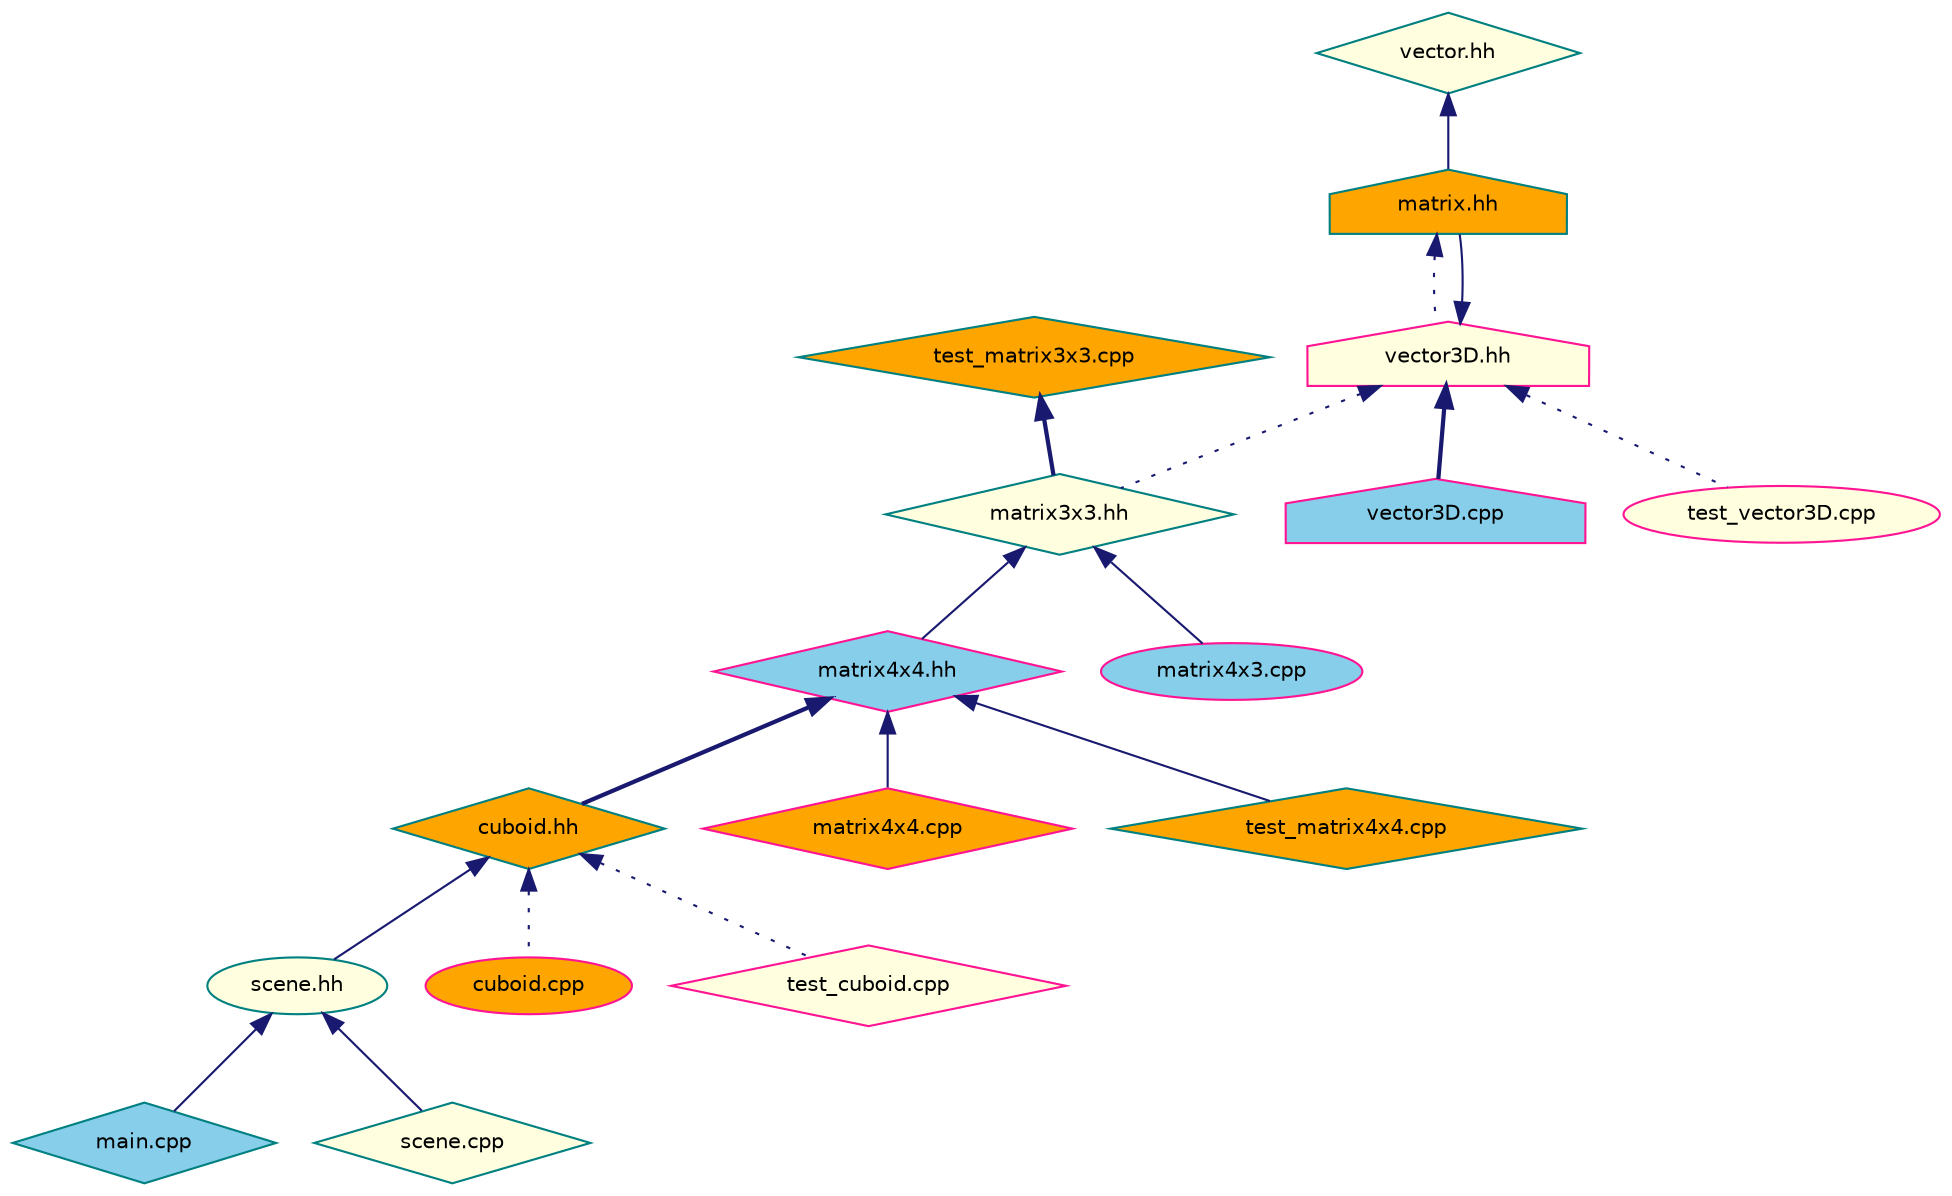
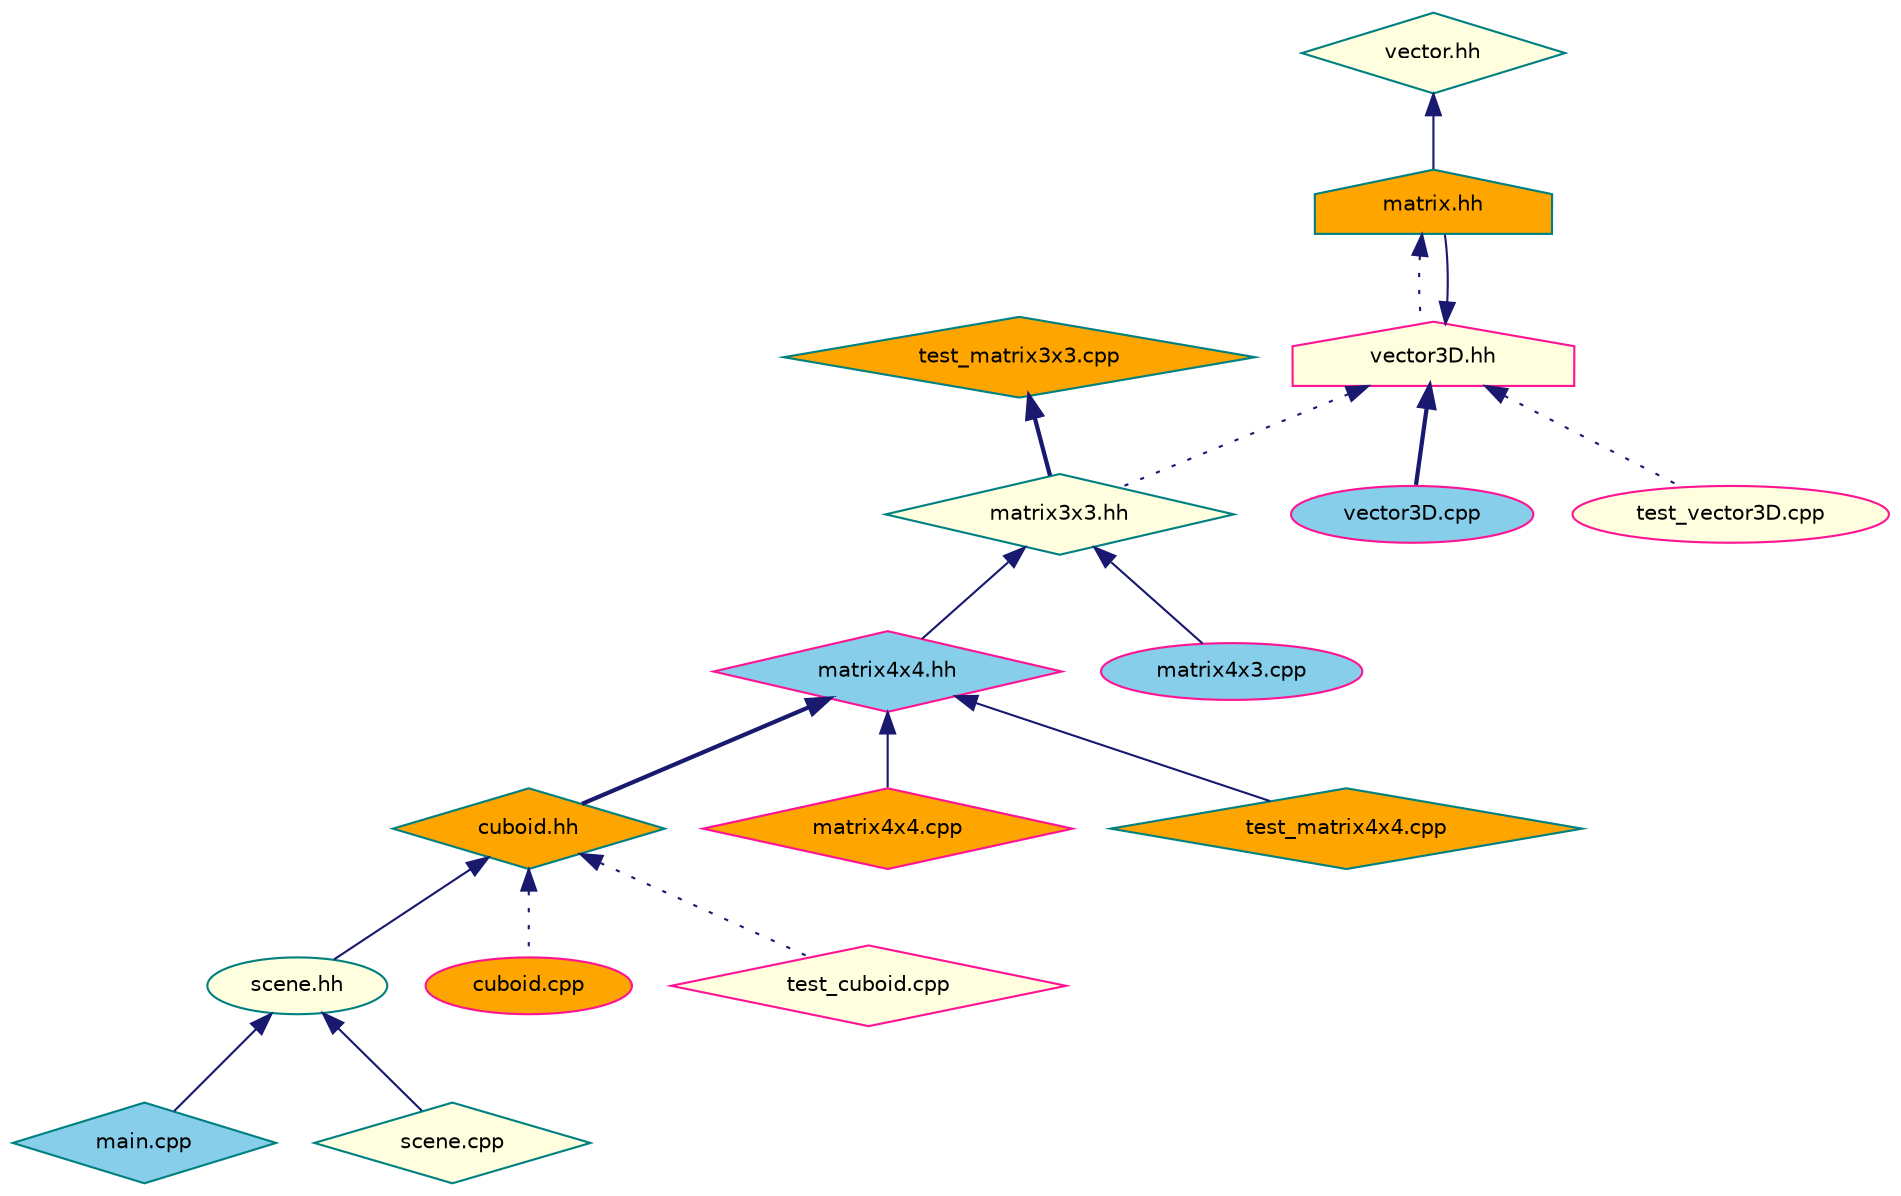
node "vector3D.cpp": shape house -> ellipse
